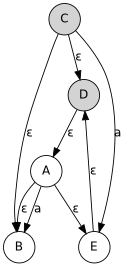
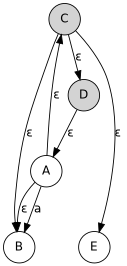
edge "C" -> "E": label "a" -> "ε"
edge "E" -> "D": removed, label "ε"
edge "A" -> "E": now "A" -> "C"
